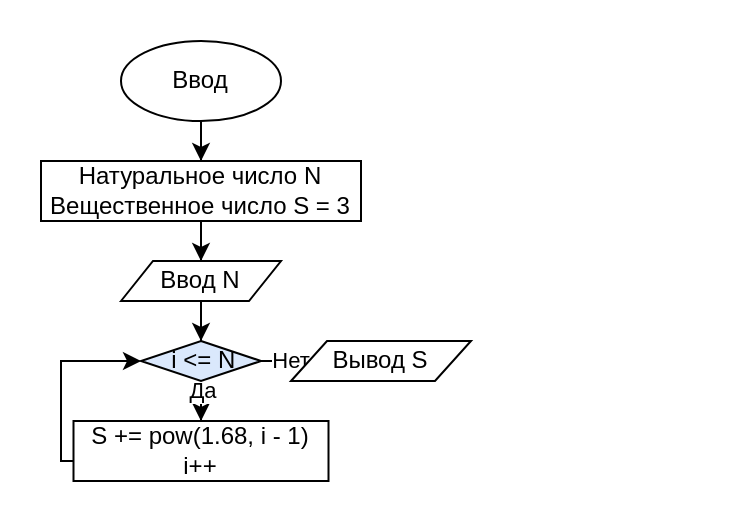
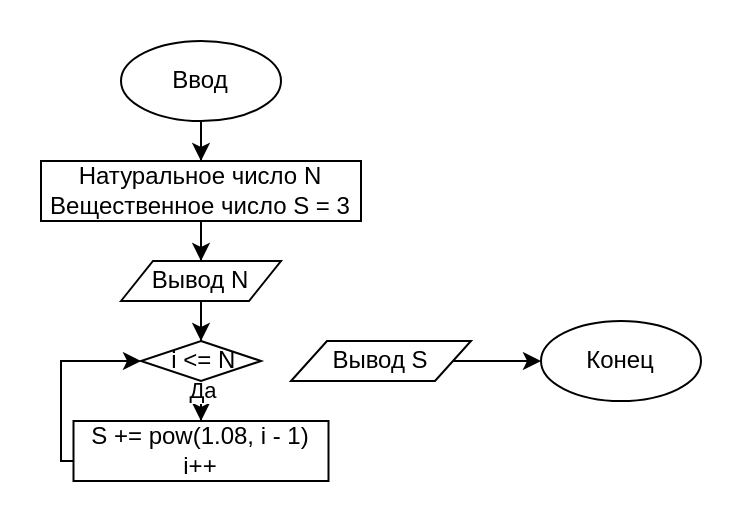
node "Ввод N": label "Ввод N" -> "Вывод N"
node "i <= N": fillcolor #dae8fc -> #ffffff
edge "i <= N" -> "Вывод S": removed, label "Нет"
edge "Вывод S" -> "Конец": added
node "Конец": added
node "S += pow(1.68, i - 1) i++": label "S += pow(1.68, i - 1) i++" -> "S += pow(1.08, i - 1) i++"
